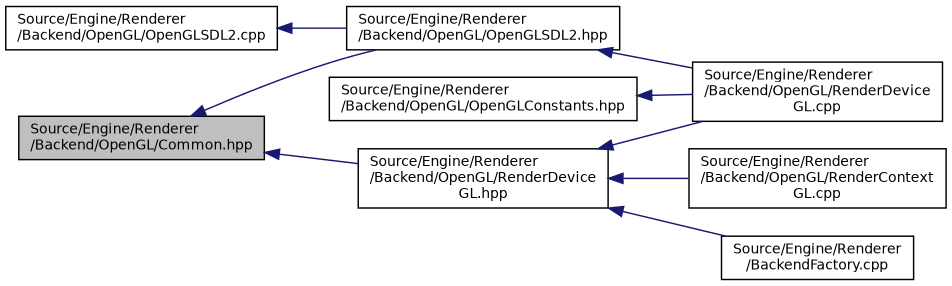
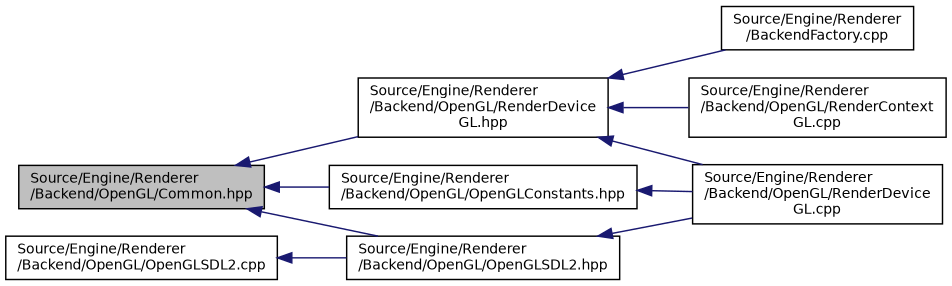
edge "Source/Engine/Renderer /Backend/OpenGL/OpenGLConstants.hpp" -> "Source/Engine/Renderer /Backend/OpenGL/Common.hpp": added
